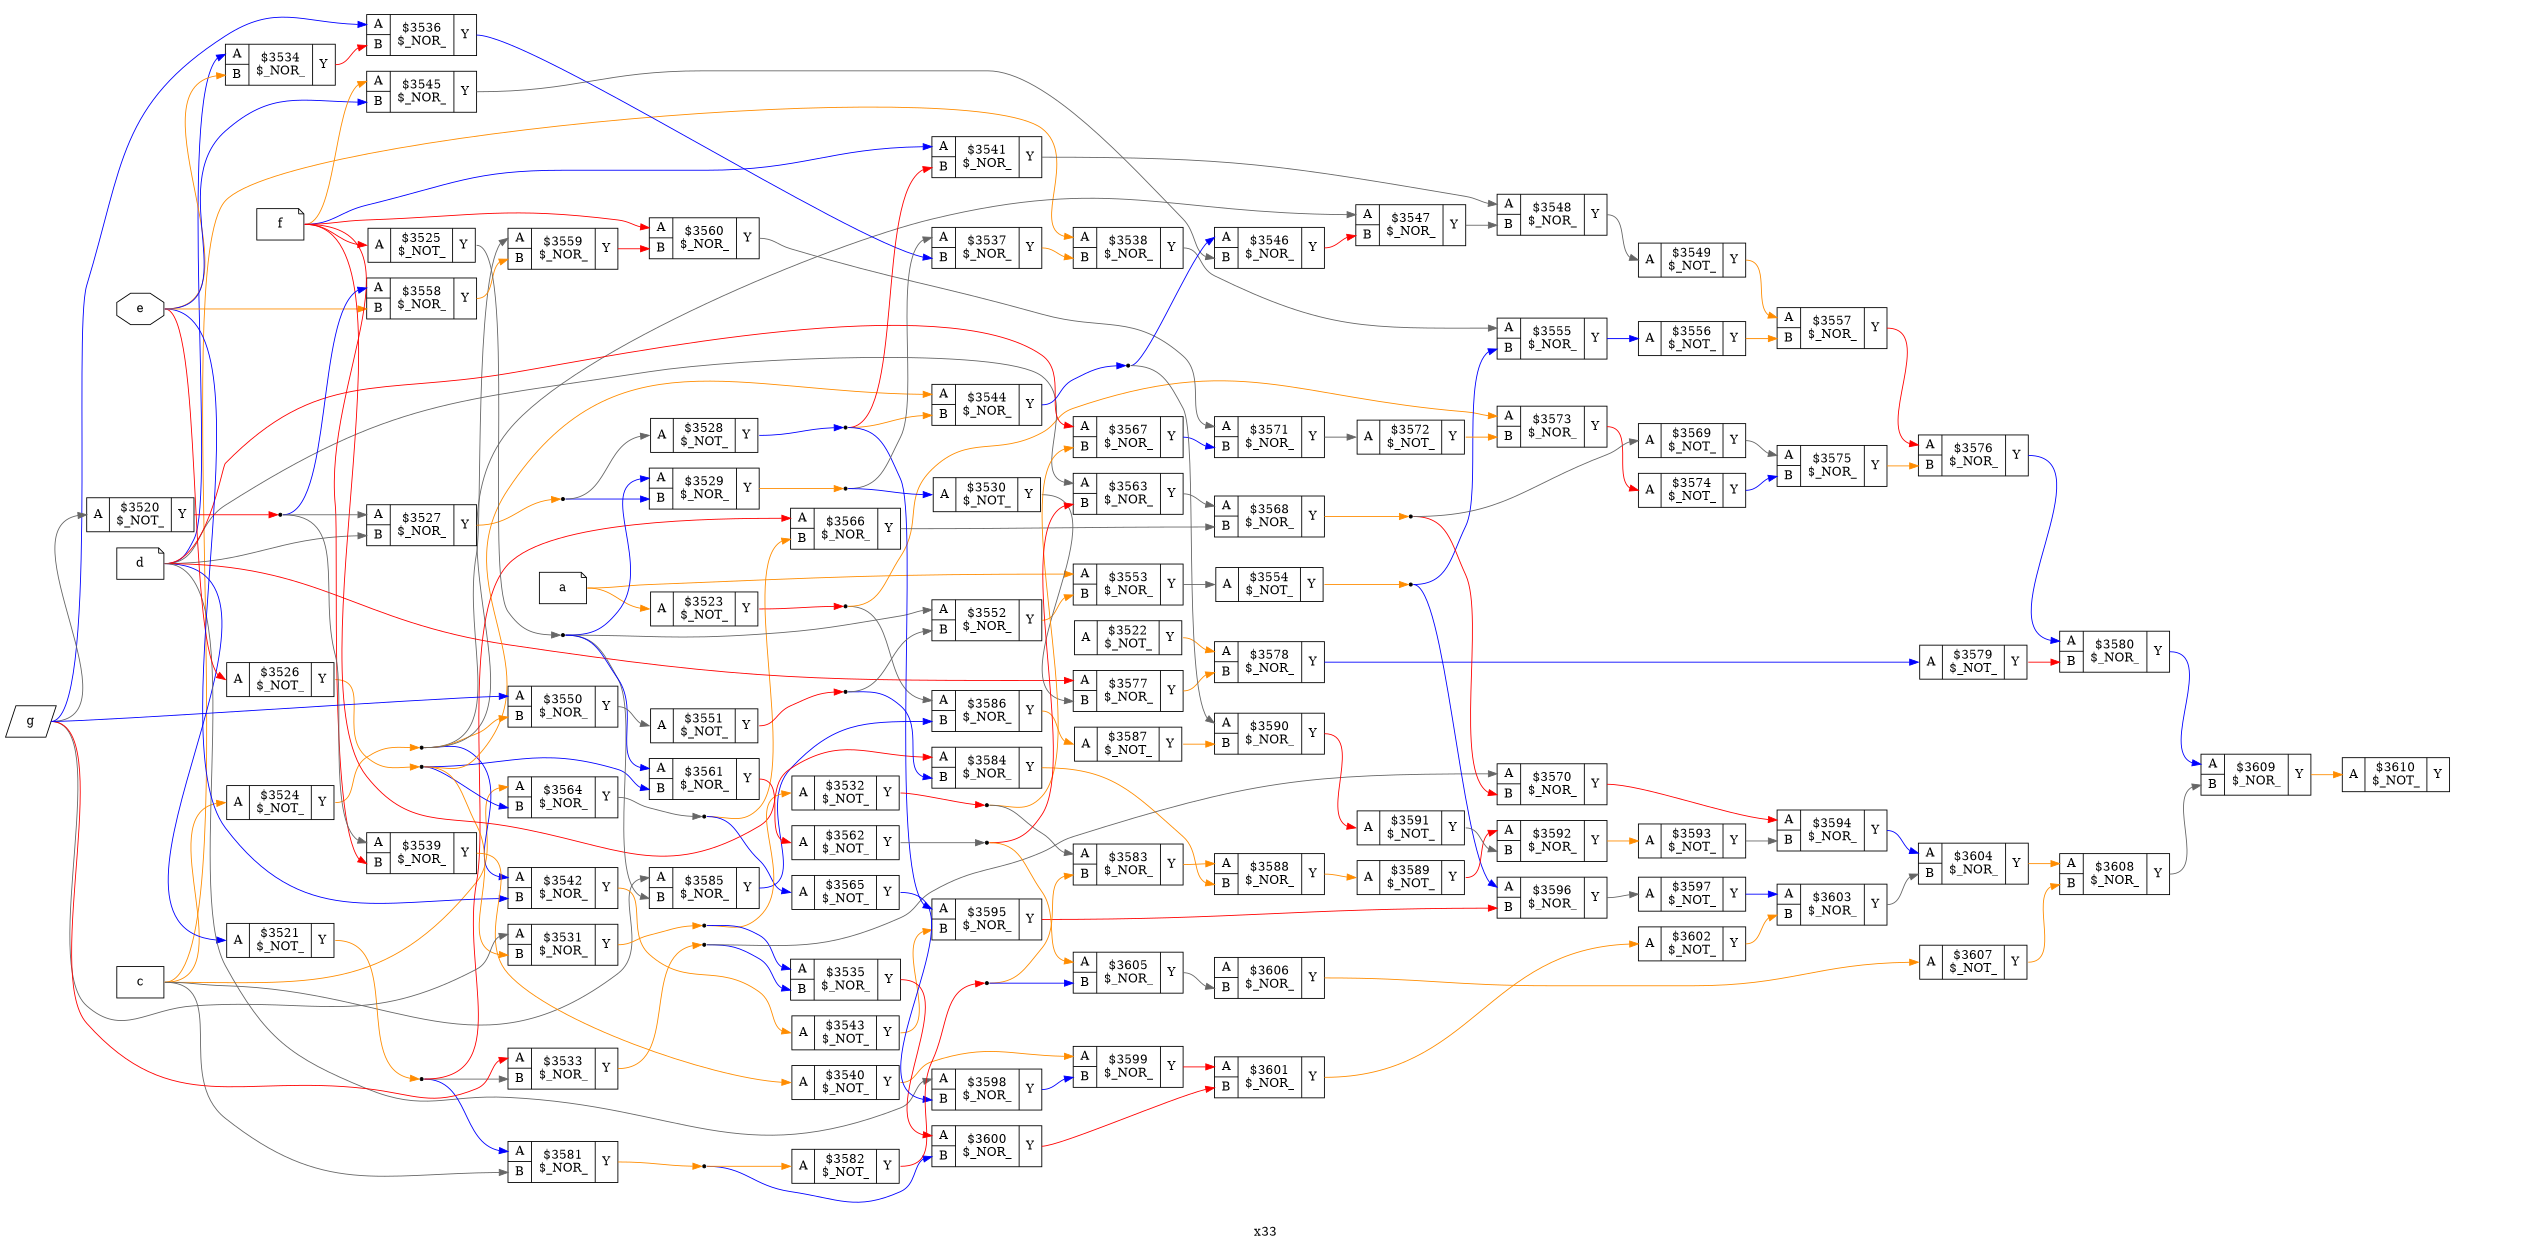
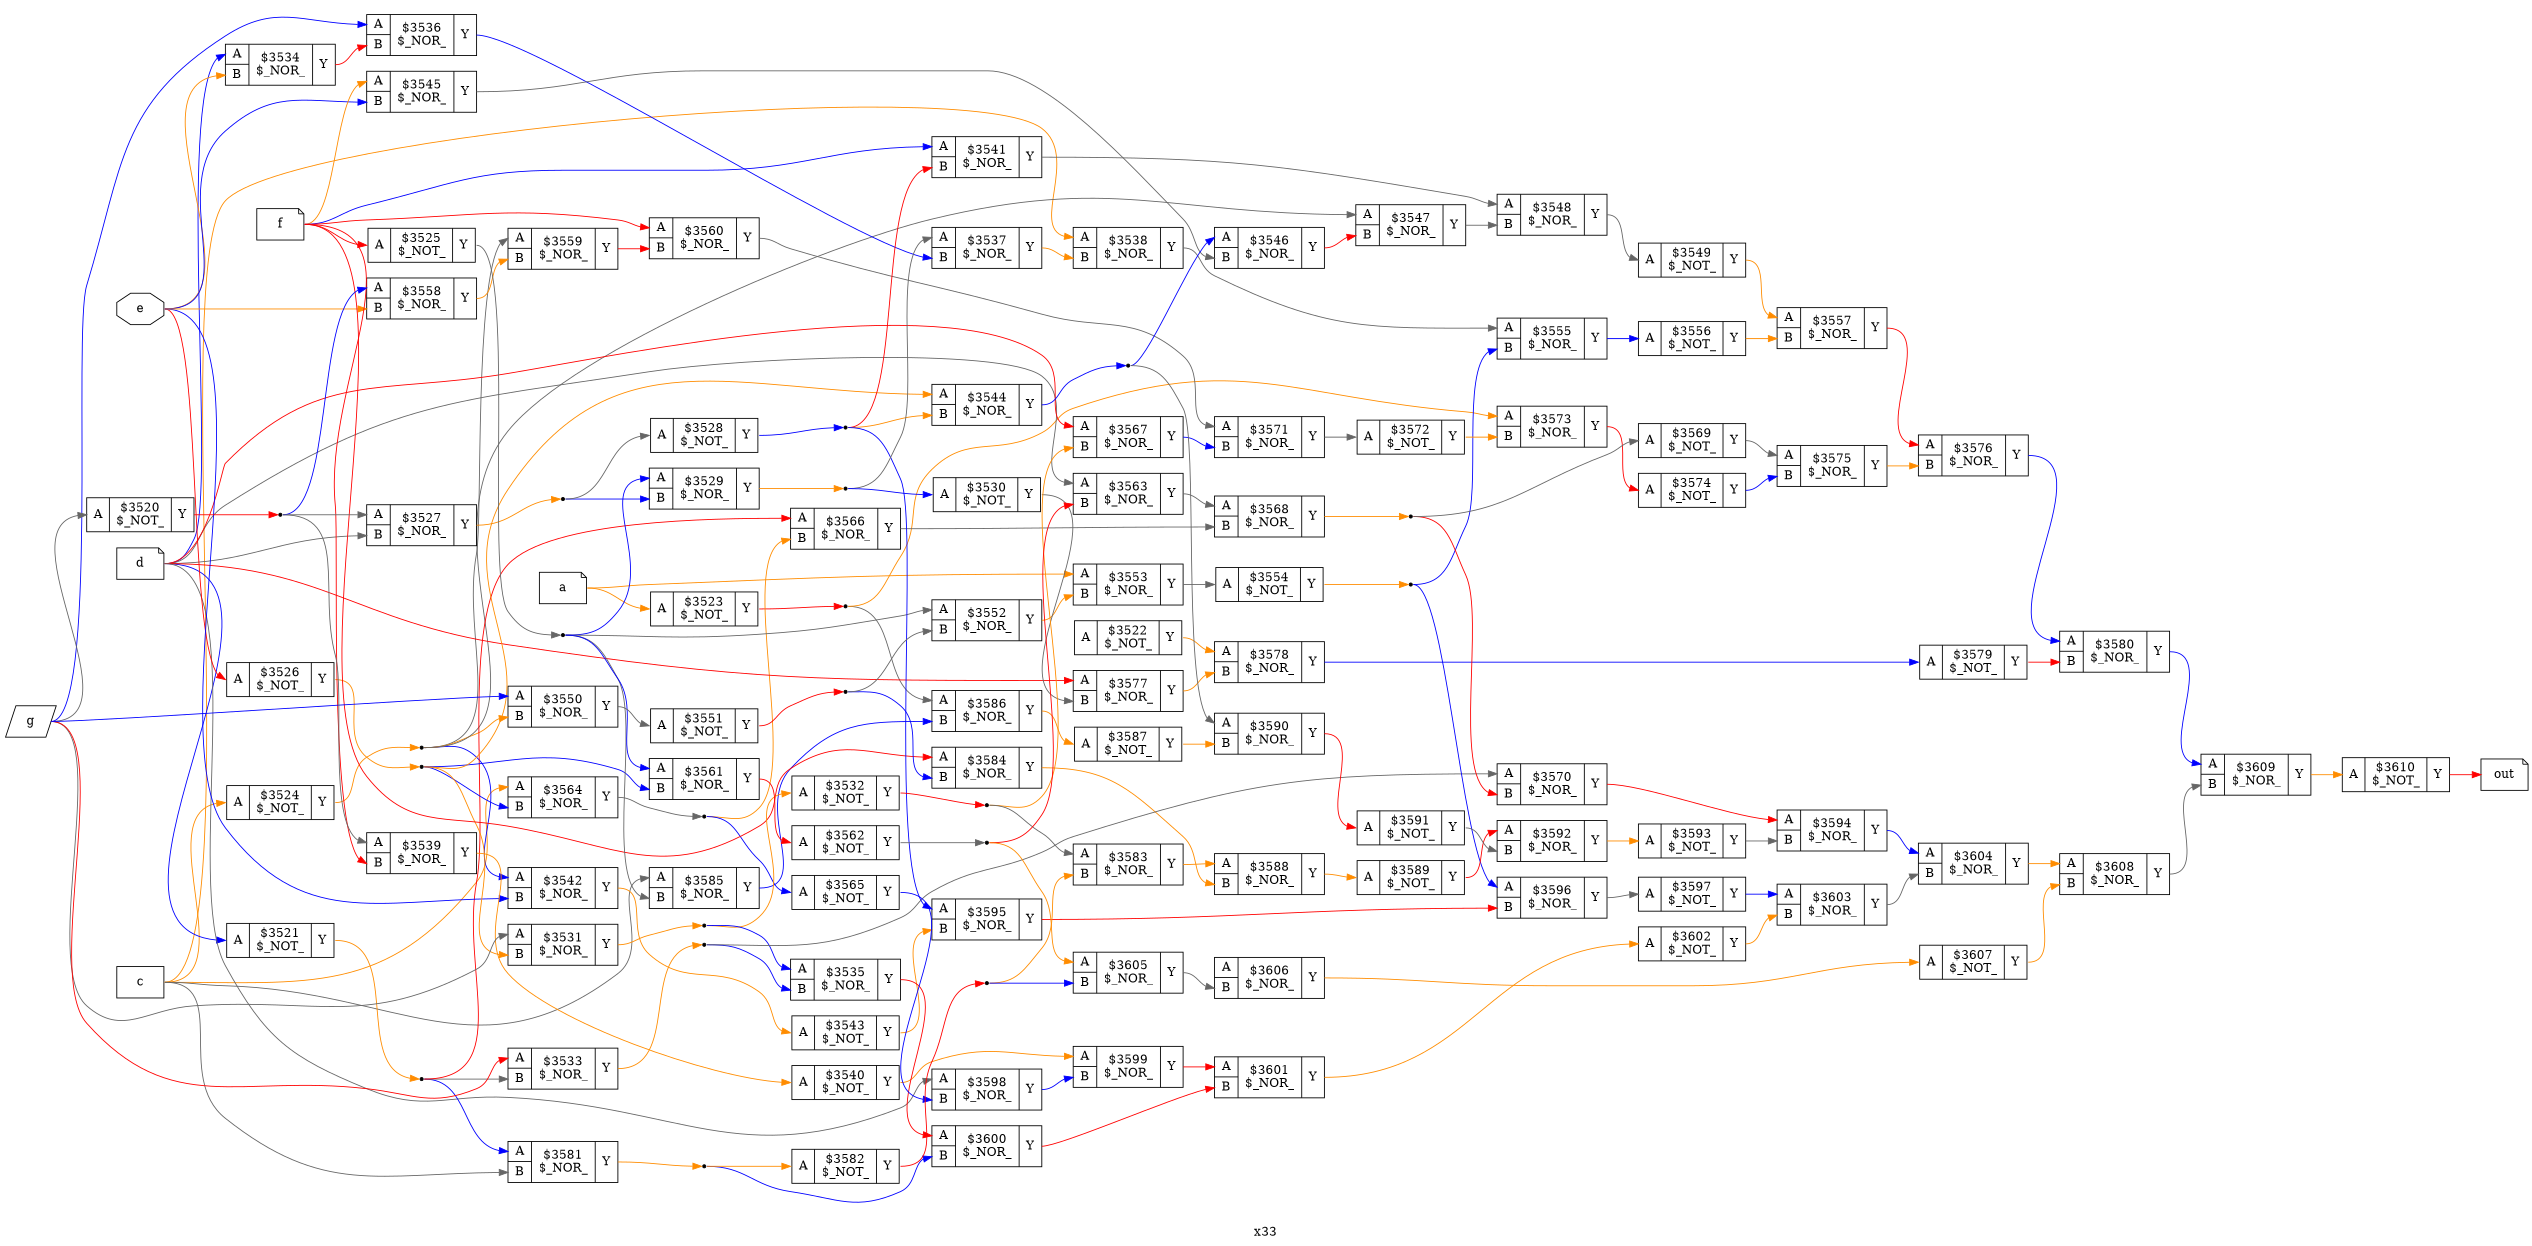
node "out": added
